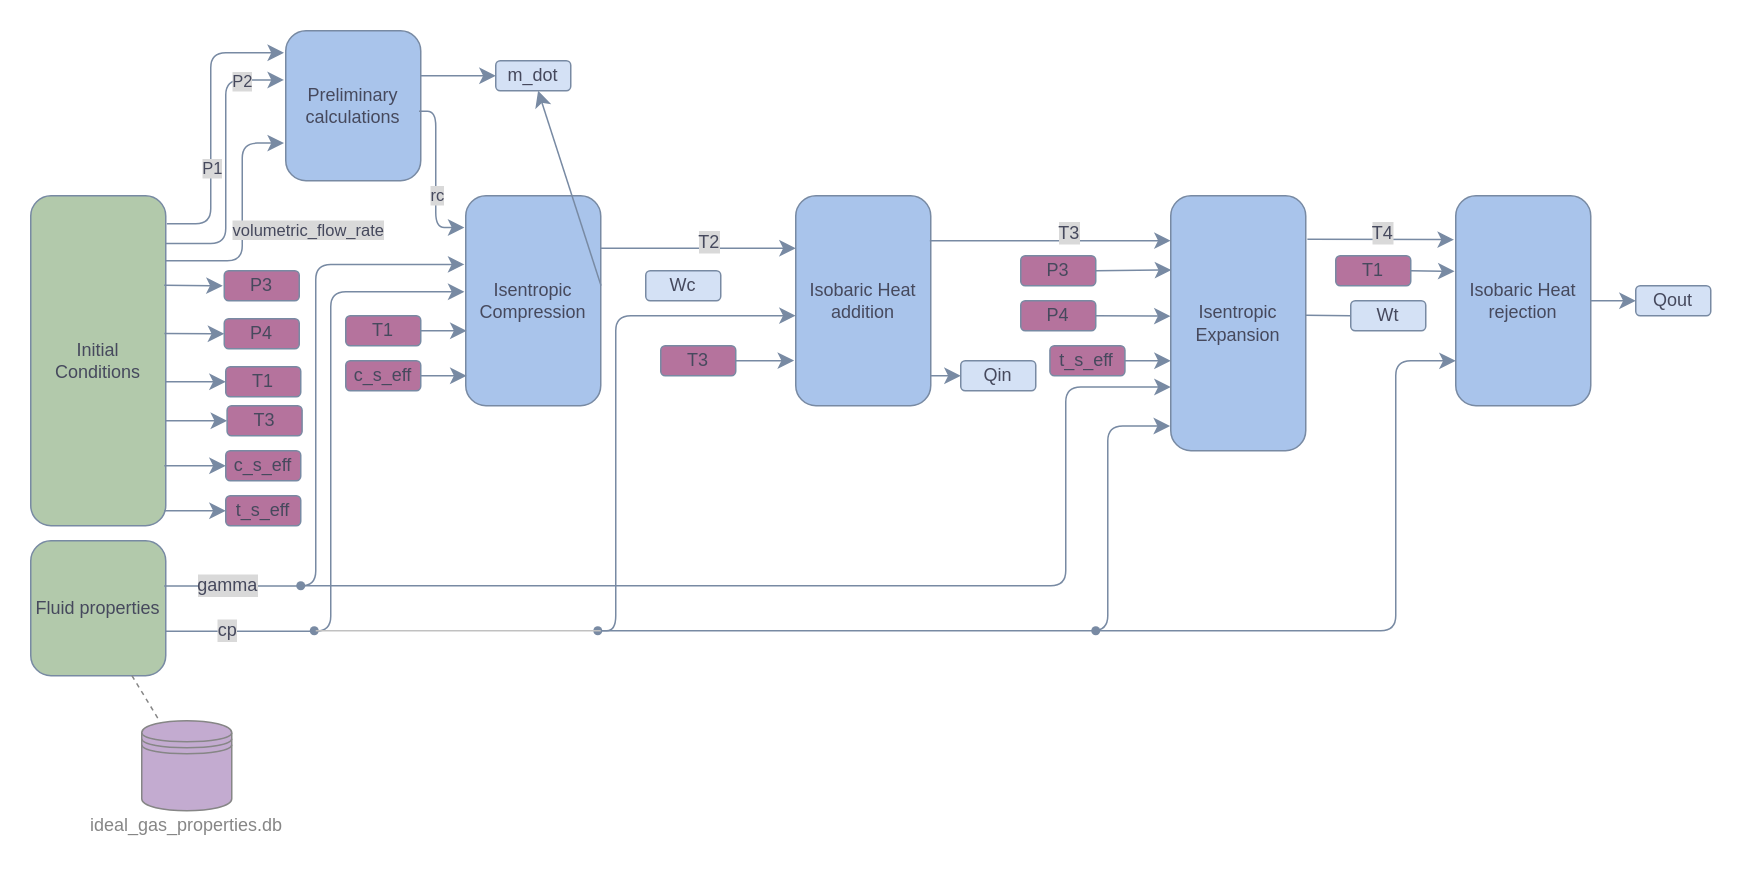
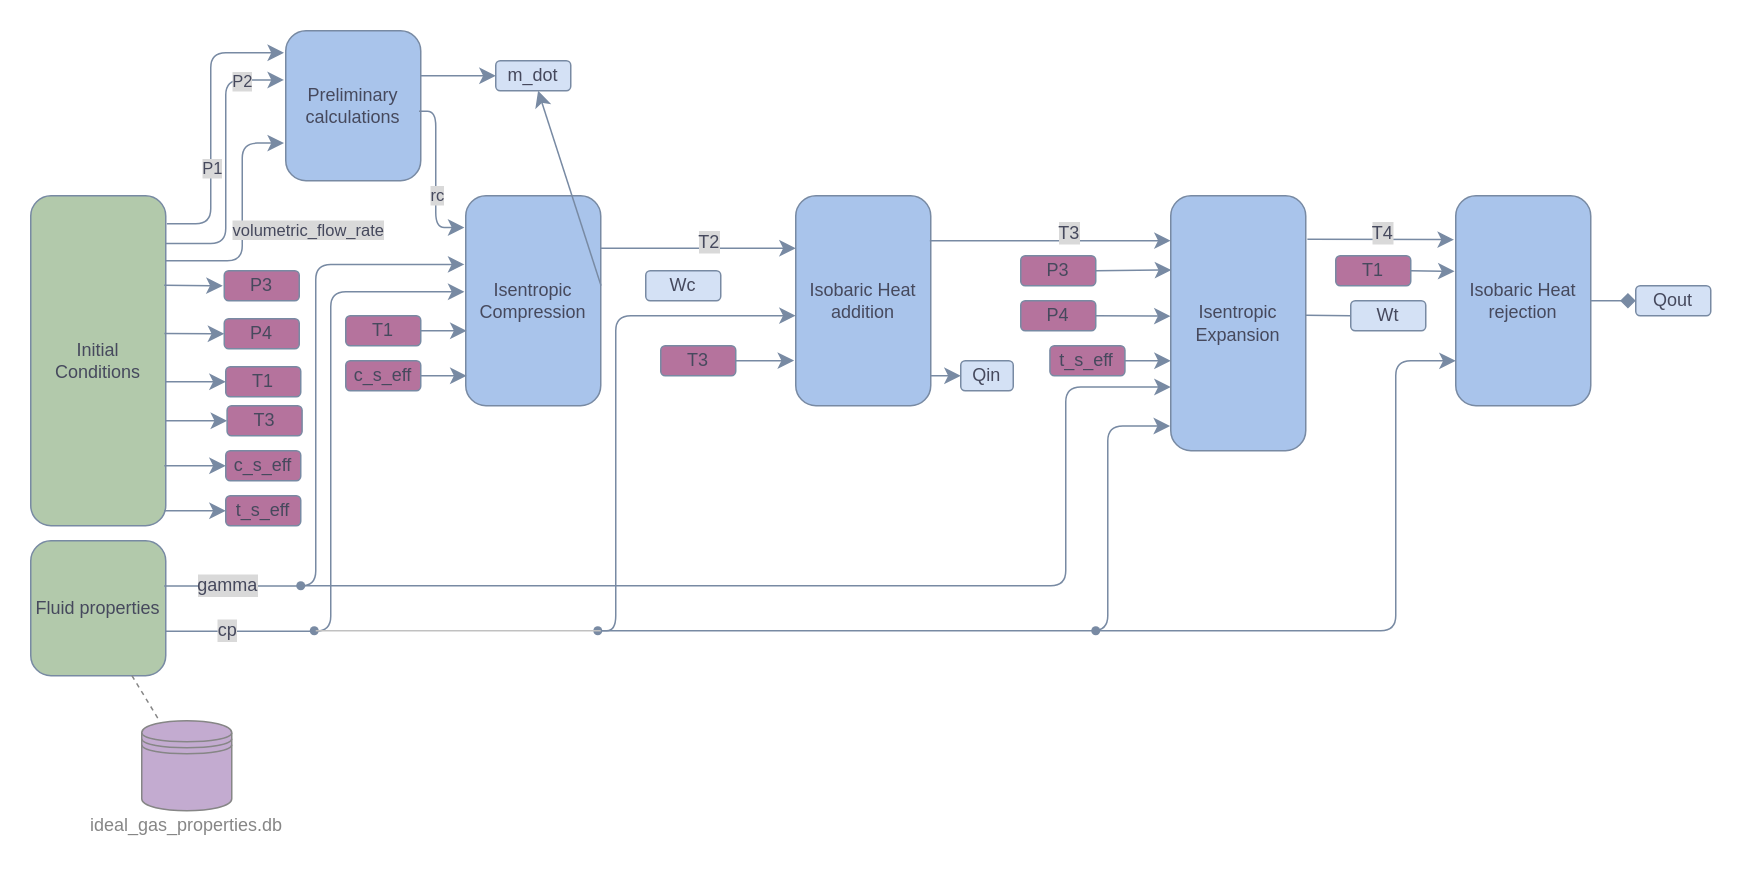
edge "Isobaric Heat rejection" -> "Qout": arrowhead classic -> diamond
node "Qin": size 75x30 -> 53x30
